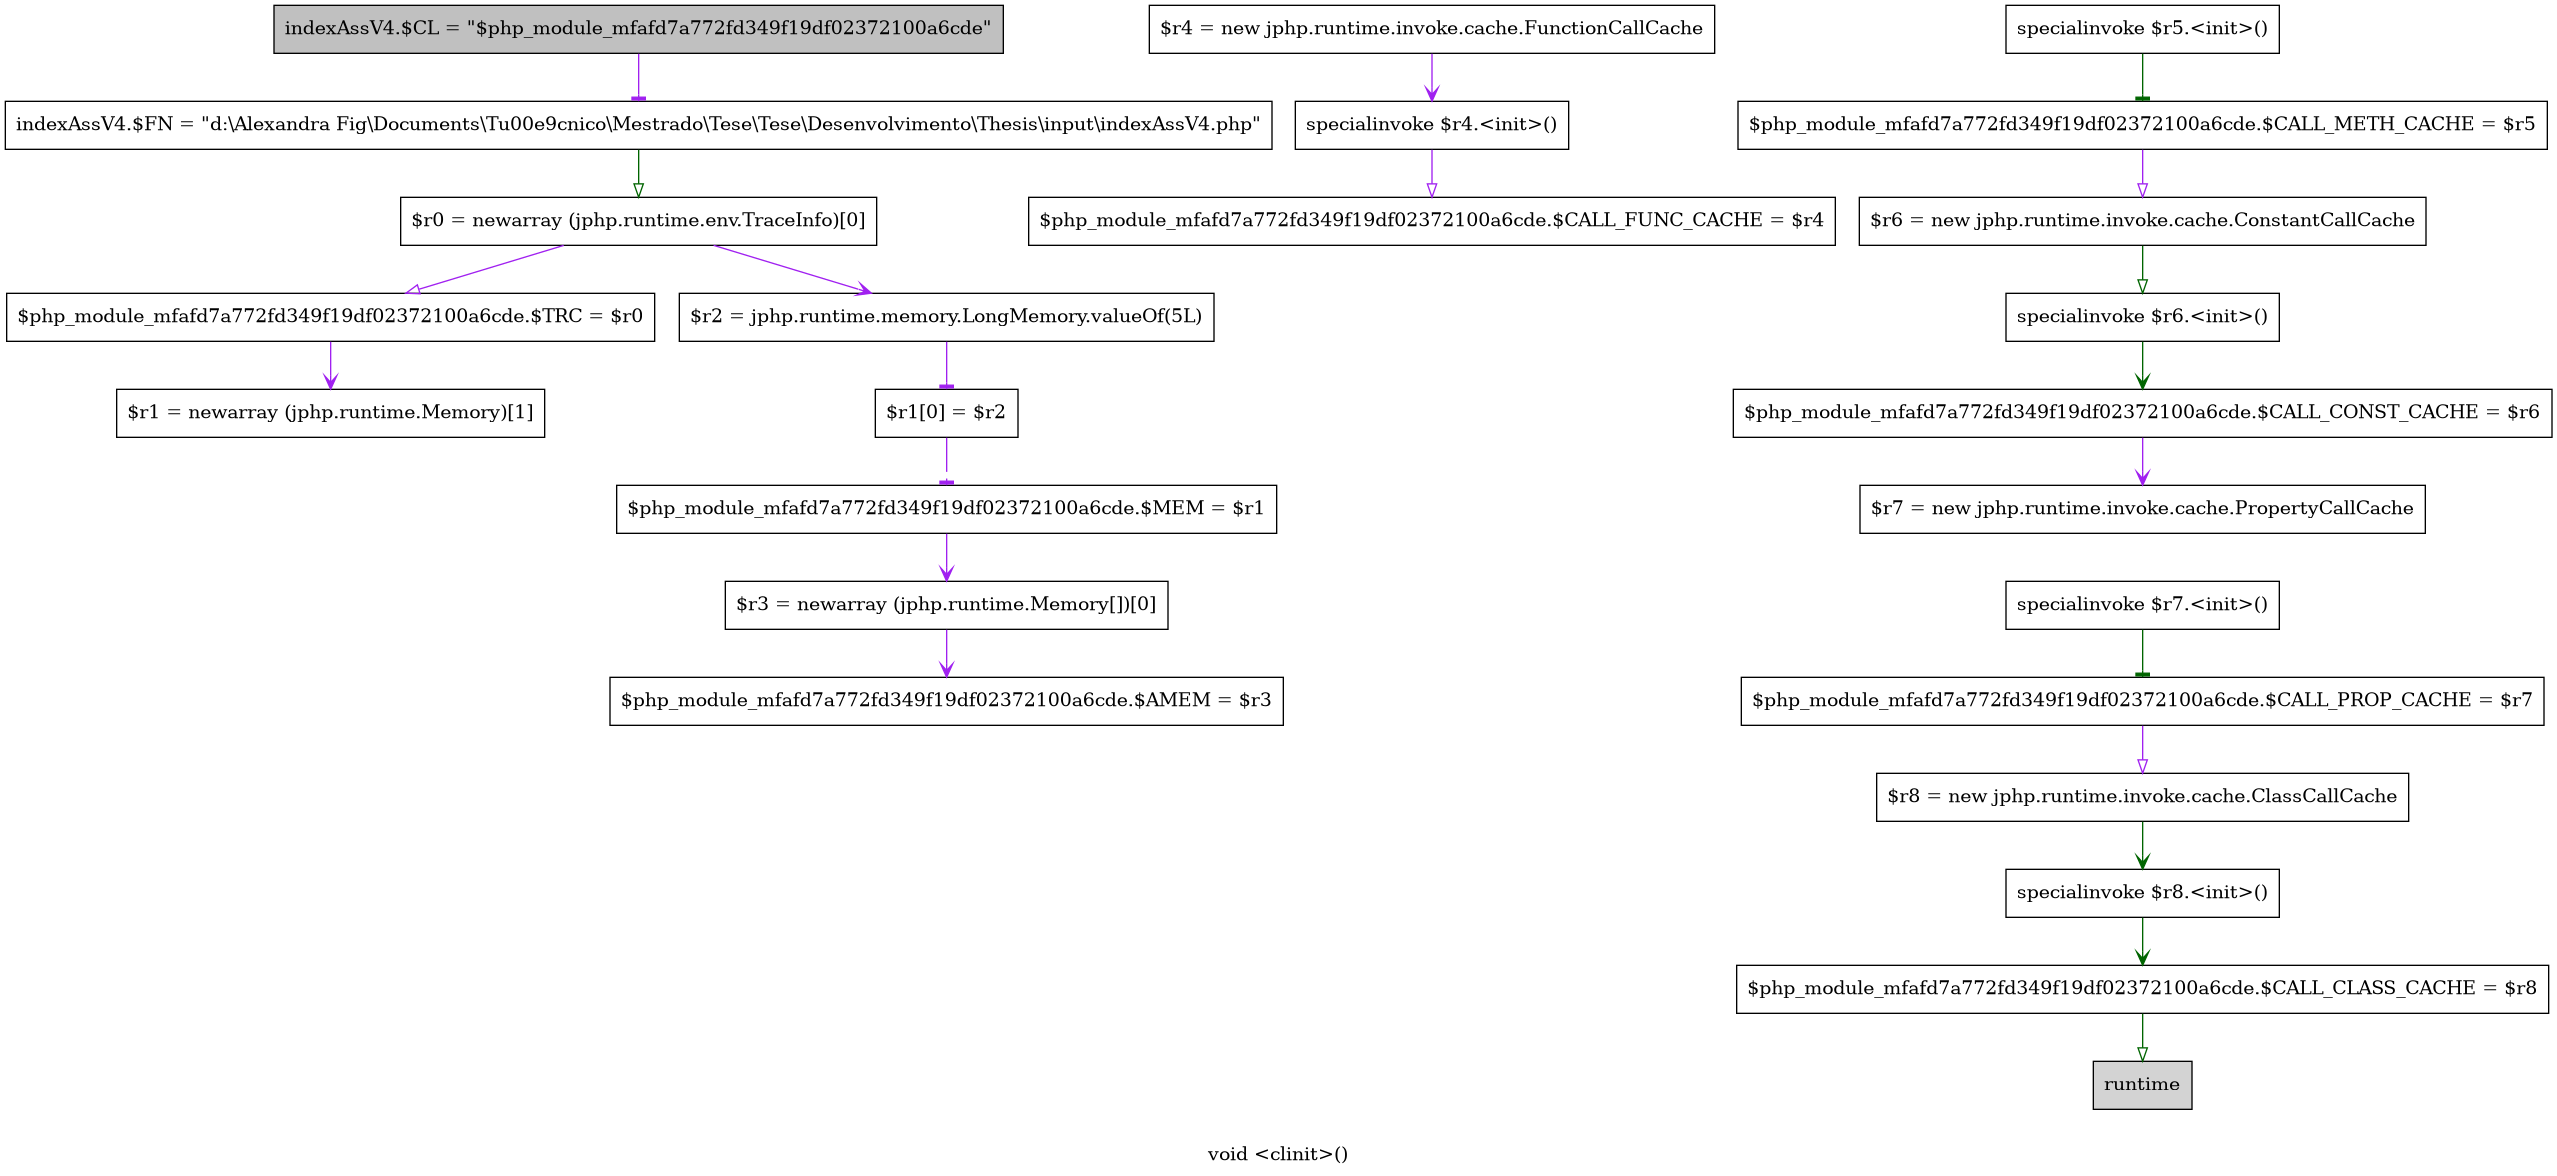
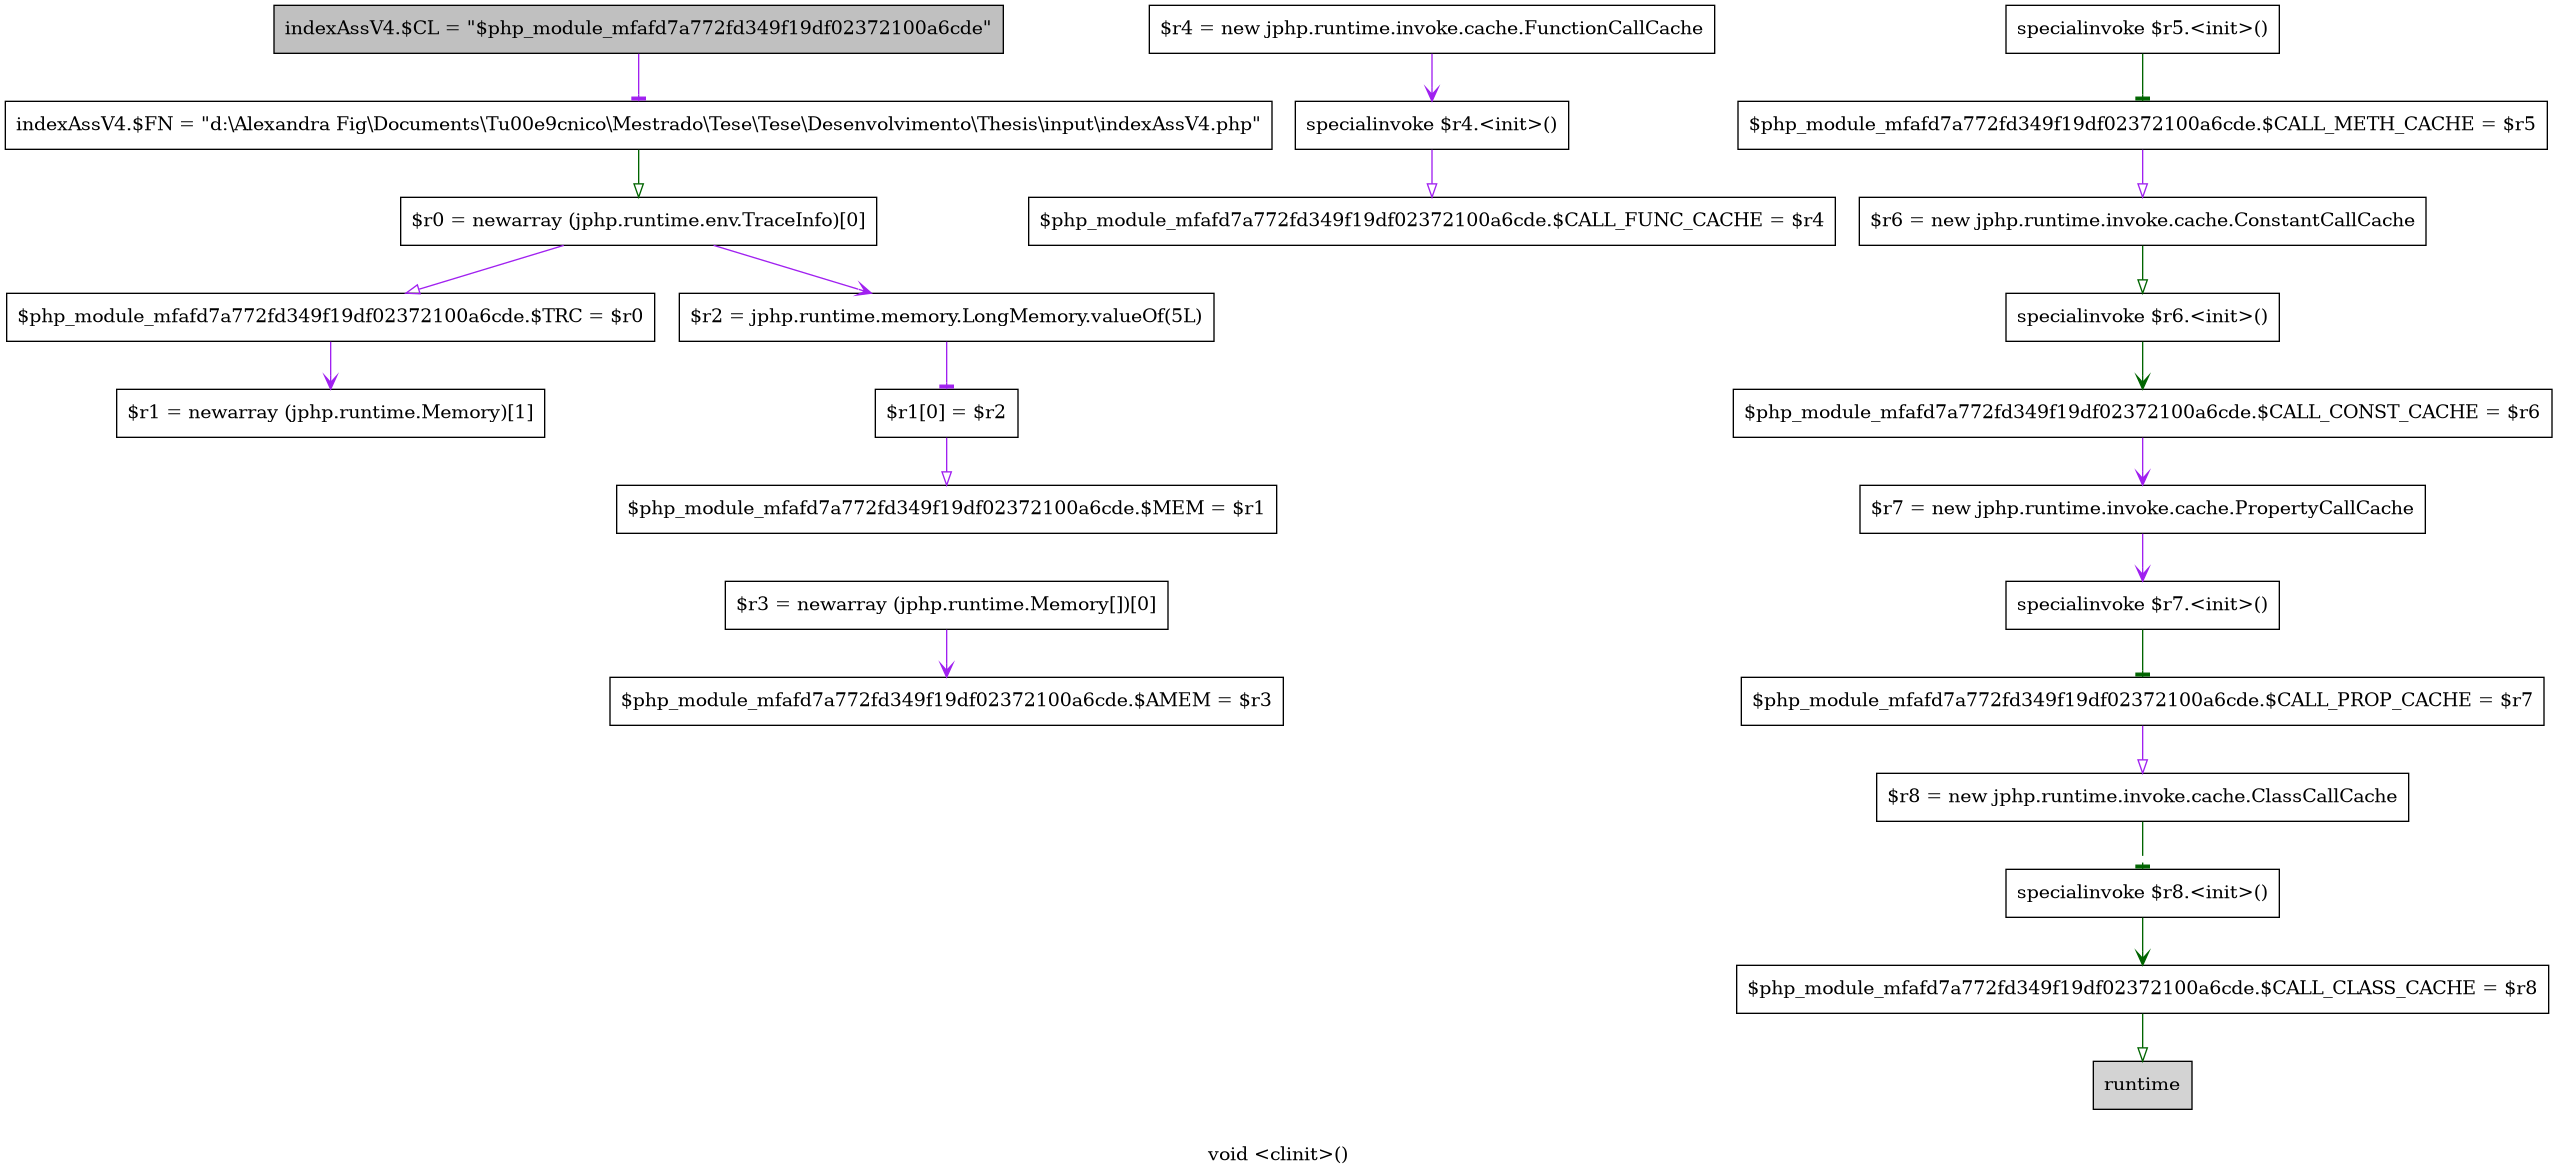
edge "$r1[0] = $r2" -> "$php_module_mfafd7a772fd349f19df02372100a6cde.$MEM = $r1": arrowhead tee -> onormal
edge "$php_module_mfafd7a772fd349f19df02372100a6cde.$MEM = $r1" -> "$r3 = newarray (jphp.runtime.Memory[])[0]": removed
edge "$r7 = new jphp.runtime.invoke.cache.PropertyCallCache" -> "specialinvoke $r7.<init>()": added
edge "$r8 = new jphp.runtime.invoke.cache.ClassCallCache" -> "specialinvoke $r8.<init>()": arrowhead vee -> tee
